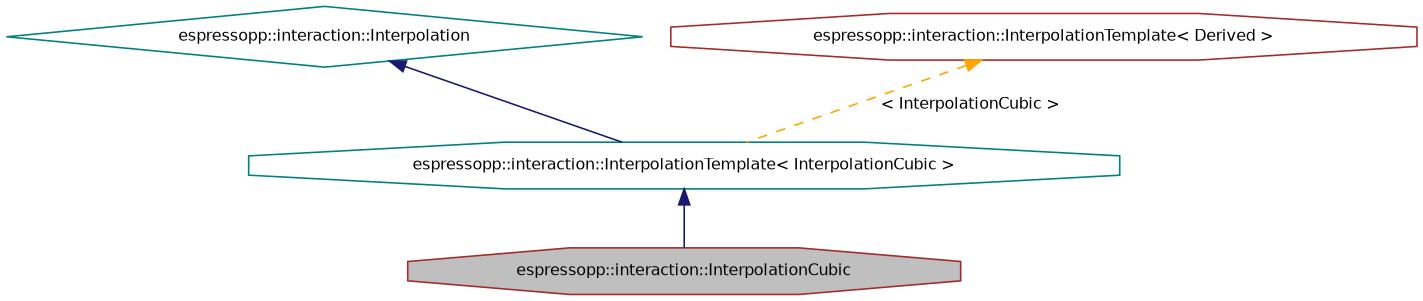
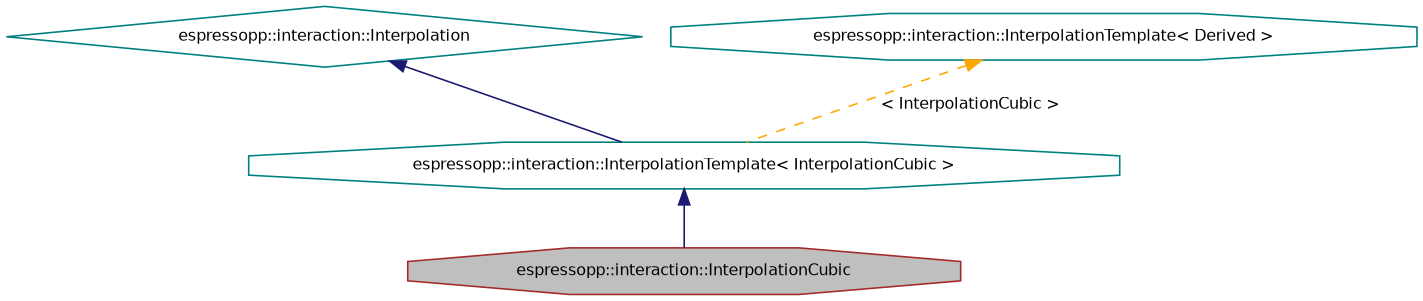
node "espressopp::interaction::InterpolationTemplate< Derived >": color brown -> teal
